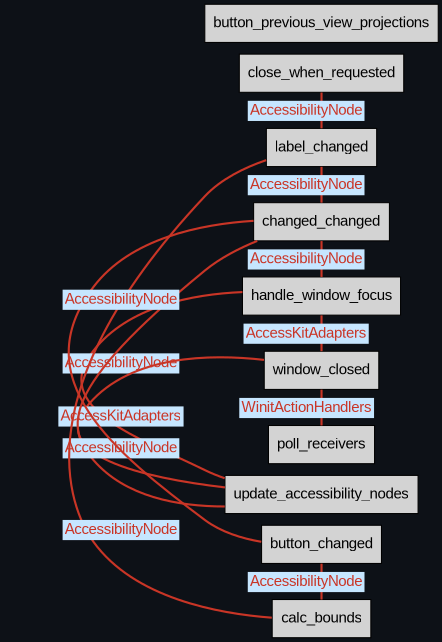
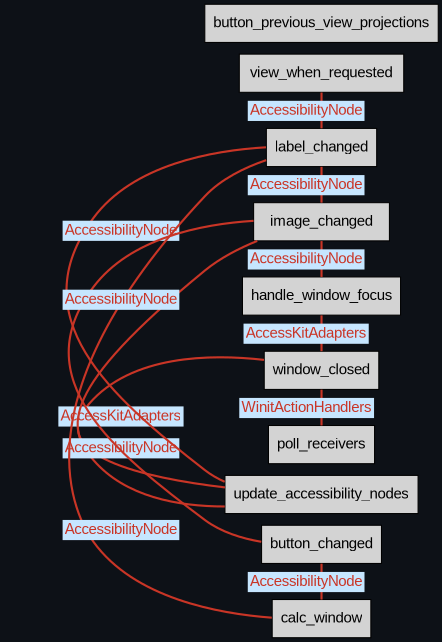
node "close_when_requested": label "close_when_requested" -> "view_when_requested"
node "changed_changed": label "changed_changed" -> "image_changed"
edge "handle_window_focus" -- "update_accessibility_nodes": now "label_changed" -- "update_accessibility_nodes"
node "calc_bounds": label "calc_bounds" -> "calc_window"
